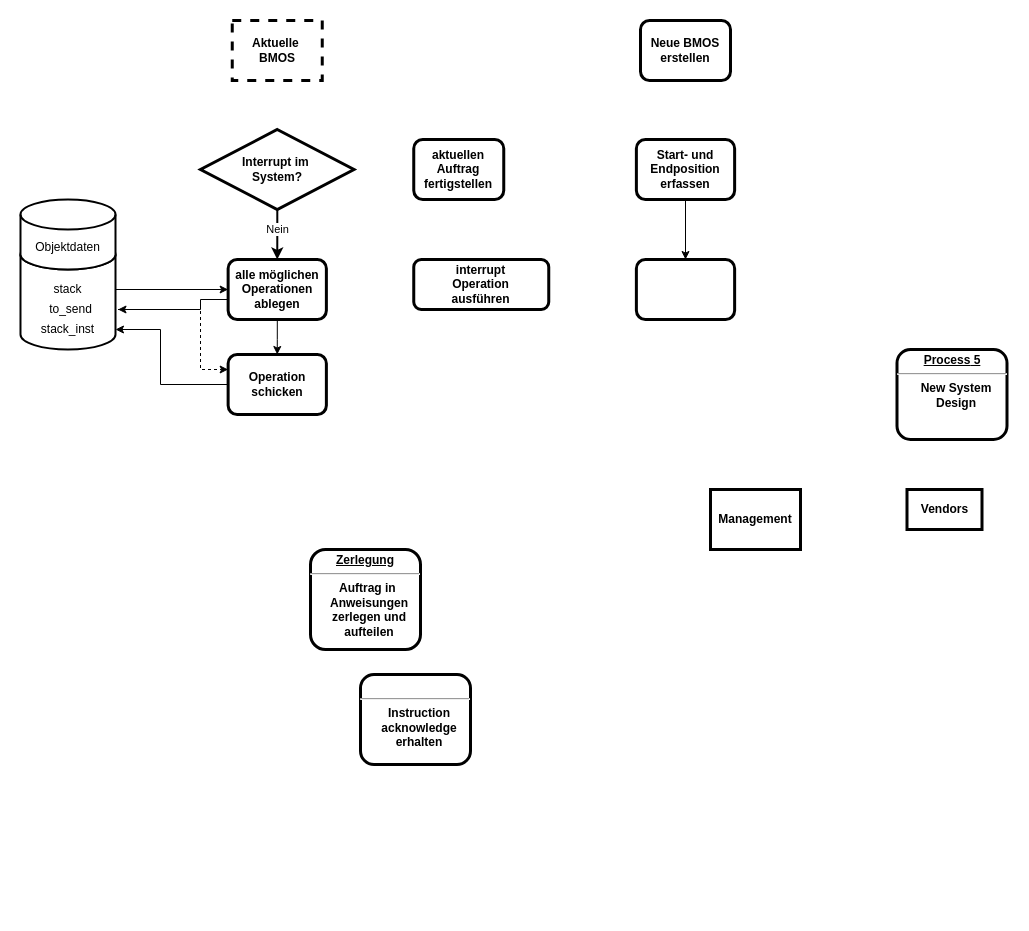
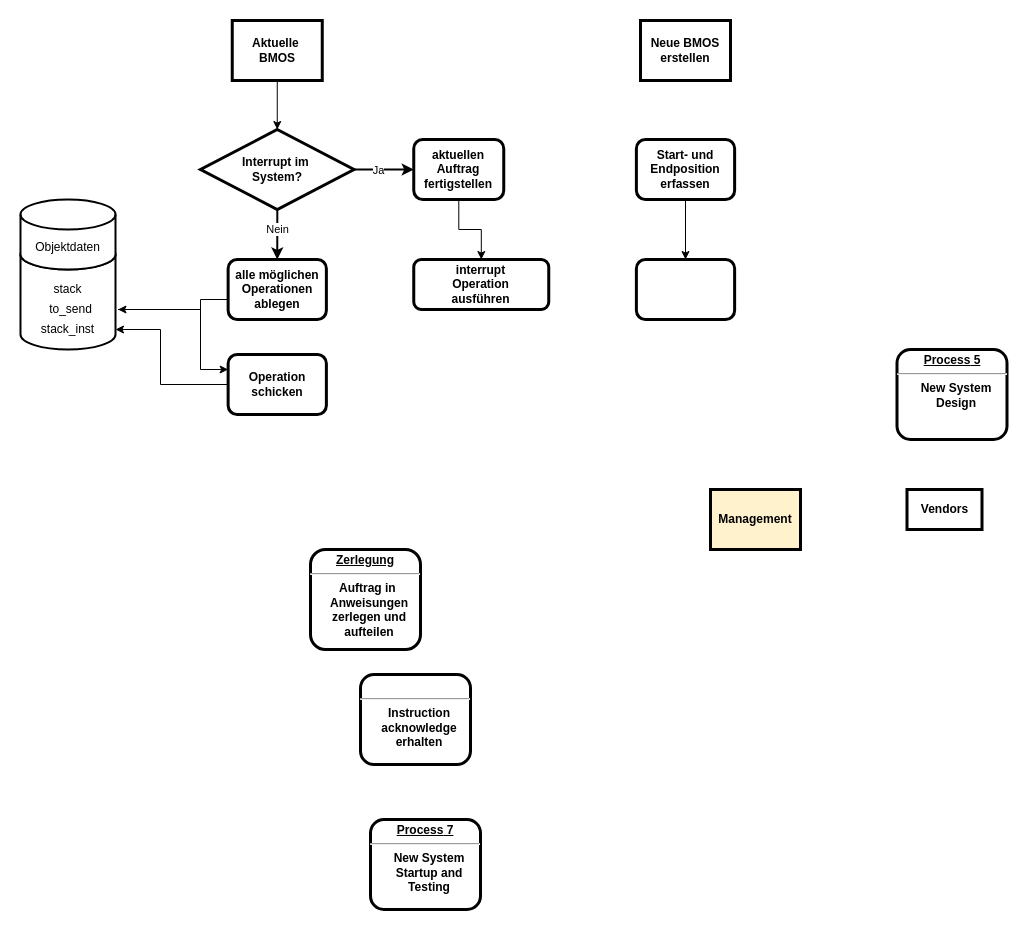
node "Aktuelle BMOS": style dashed -> solid
node "Neue BMOS erstellen": shape rounded rectangle -> rectangle
edge "Aktuelle BMOS" -> "Interrupt im System?": added
edge "Interrupt im System?" -> "aktuellen Auftrag fertigstellen": added, label "Ja"
edge "aktuellen Auftrag fertigstellen" -> "interrupt Operation ausführen": added
edge "stack" -> "alle möglichen Operationen ablegen": removed
edge "alle möglichen Operationen ablegen" -> "Operation schicken": removed
edge "to_send" -> "Operation schicken": style dashed -> solid
node "Management": fillcolor #ffffff -> #fff2cc
node "Process 7 New System Startup and Testing": added
